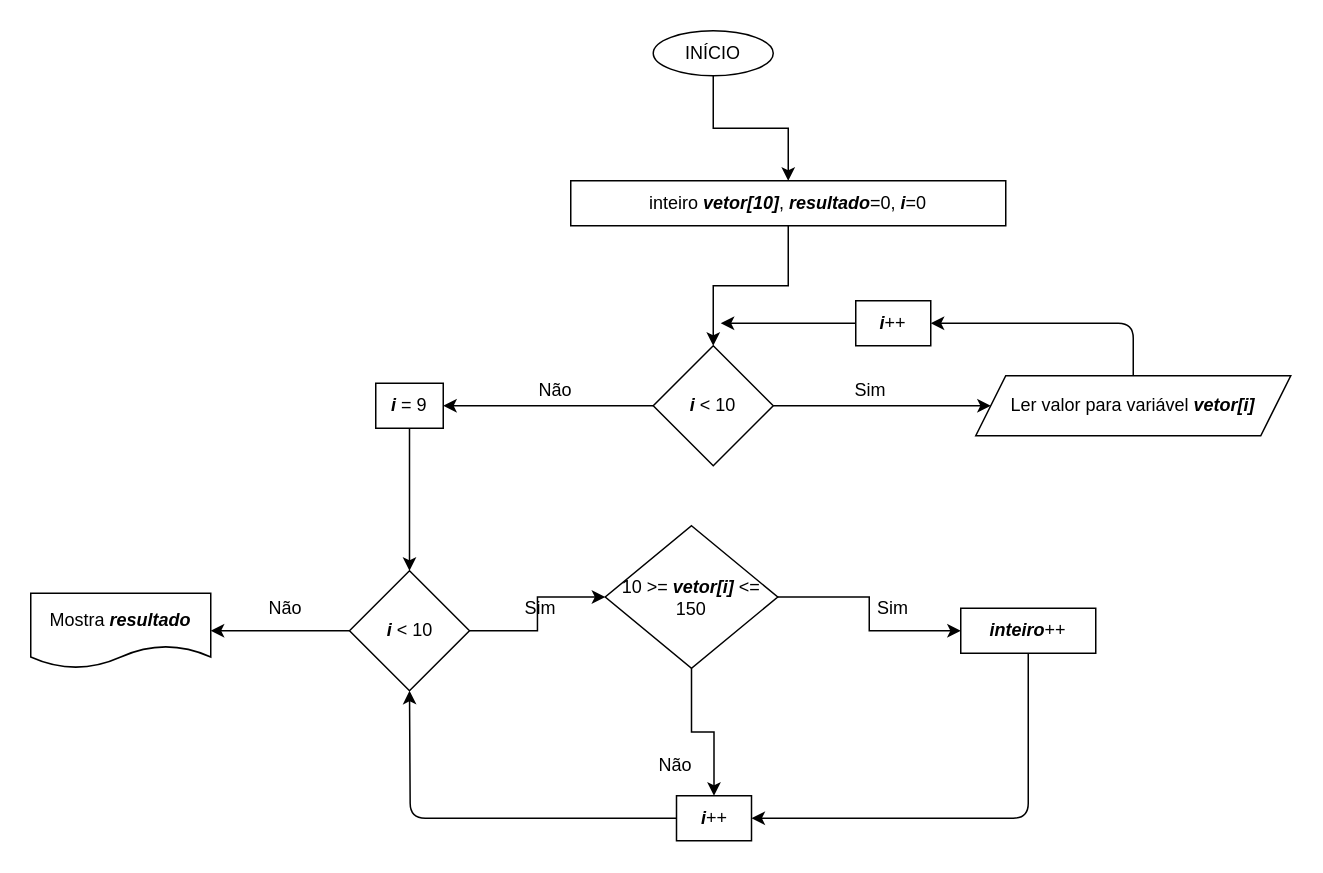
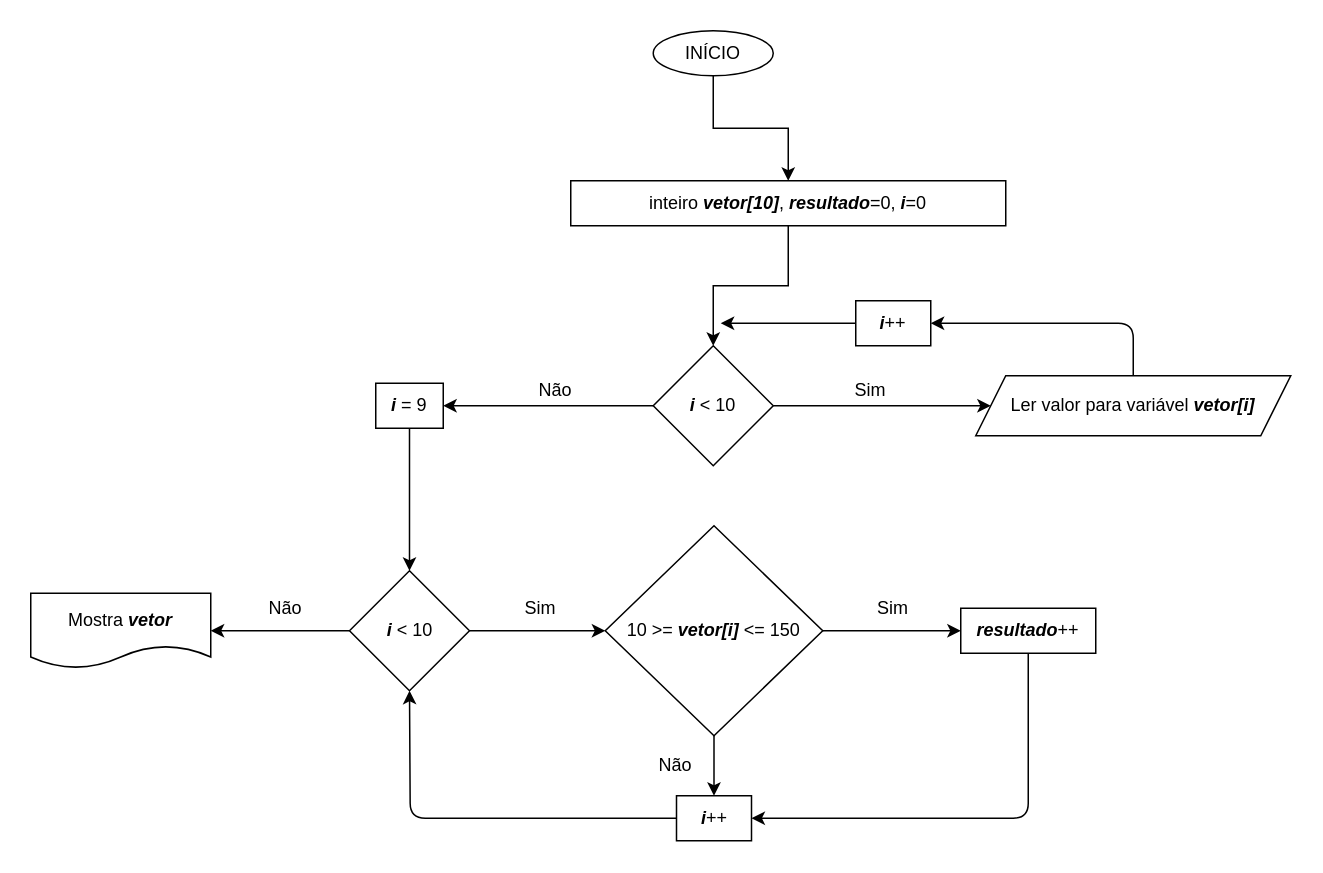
node "10 >= vetor[i] <= 150": size 173x143 -> 218x210
node "Mostra resultado": label "Mostra resultado" -> "Mostra vetor"
node "inteiro++": label "inteiro++" -> "resultado++"
